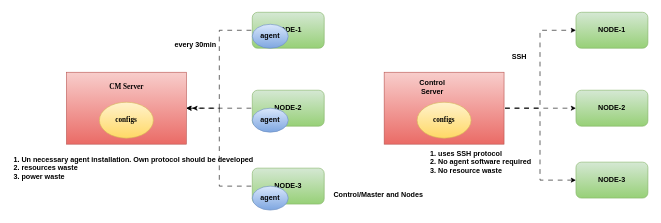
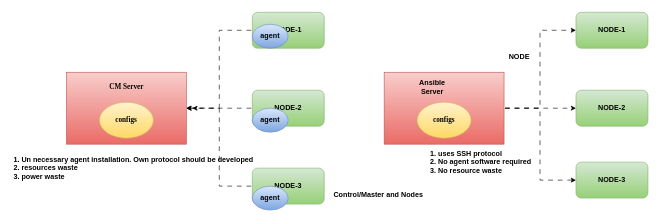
node "every 30min": removed
node "SSH": label "SSH" -> "NODE"
node "Control Server": label "Control Server" -> "Ansible Server"
